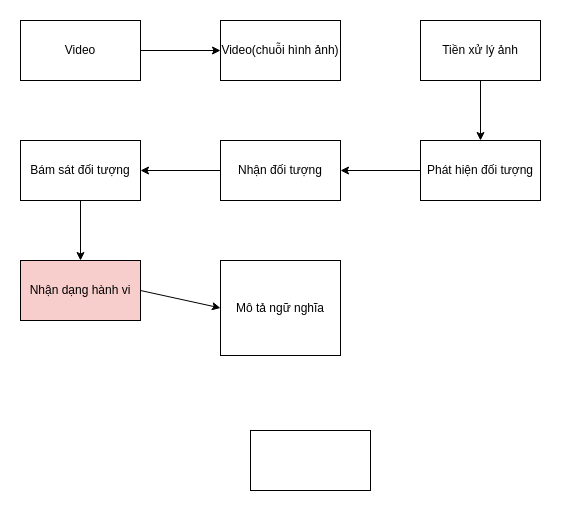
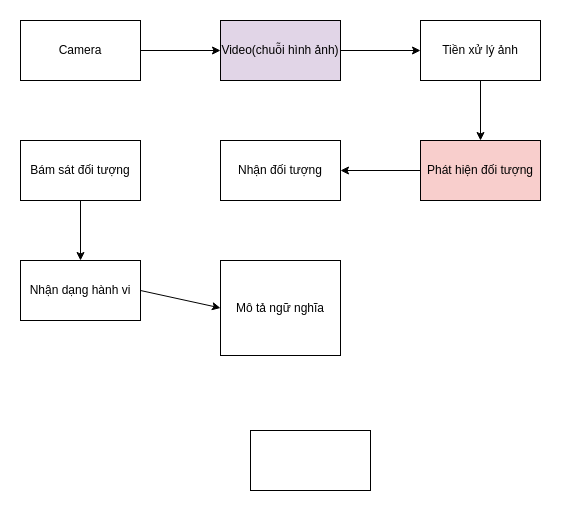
node "Video": label "Video" -> "Camera"
node "Video(chuỗi hình ảnh)": fillcolor #ffffff -> #e1d5e7
edge "Video(chuỗi hình ảnh)" -> "Tiền xử lý ảnh": added
edge "Nhận đối tượng" -> "Bám sát đối tượng": removed
node "Phát hiện đối tượng": fillcolor #ffffff -> #f8cecc
node "Nhận dạng hành vi": fillcolor #f8cecc -> #ffffff
